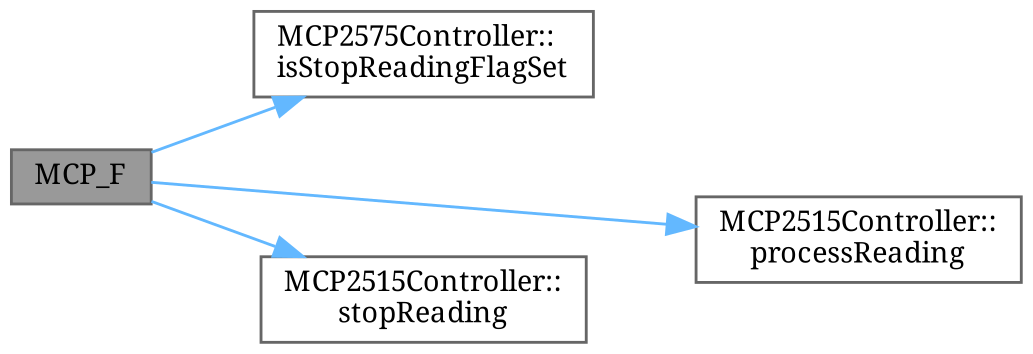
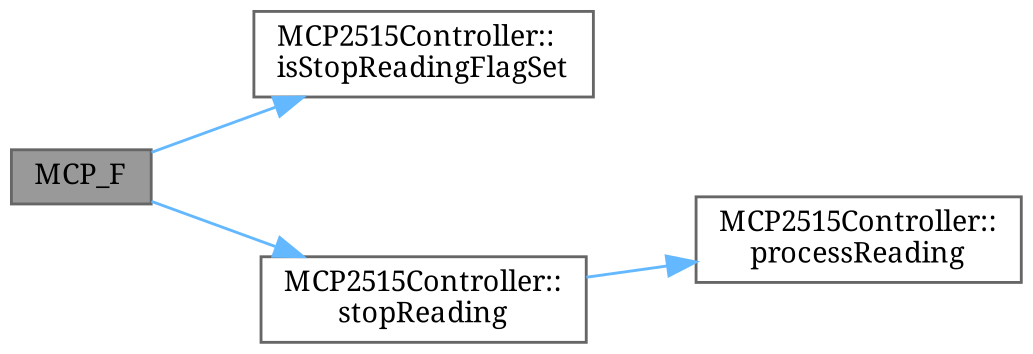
node "MCP2575Controller:: isStopReadingFlagSet": label "MCP2575Controller:: isStopReadingFlagSet" -> "MCP2515Controller:: isStopReadingFlagSet"
edge "MCP_F" -> "MCP2515Controller:: processReading": now "MCP2515Controller:: stopReading" -> "MCP2515Controller:: processReading"
